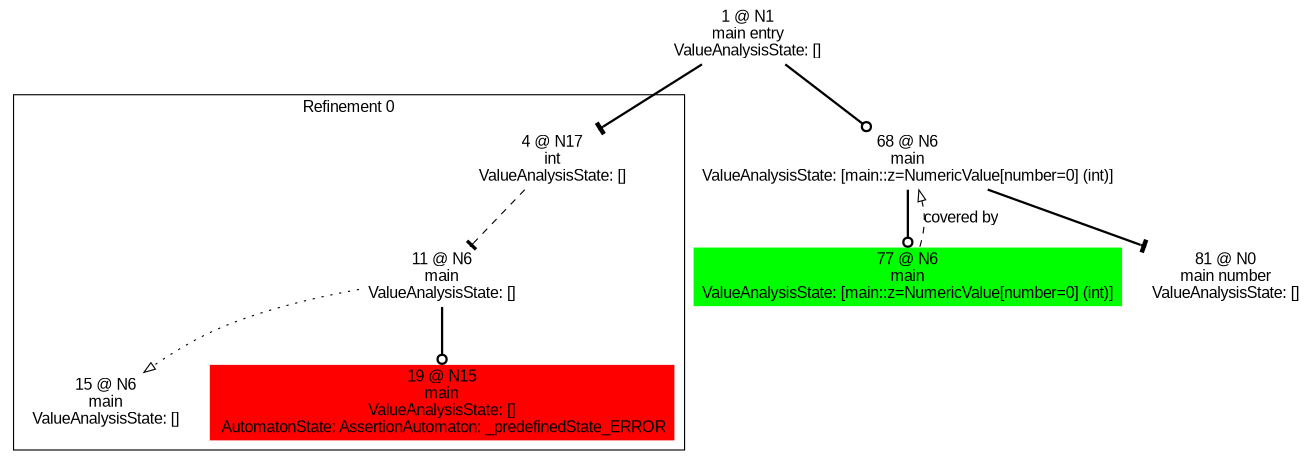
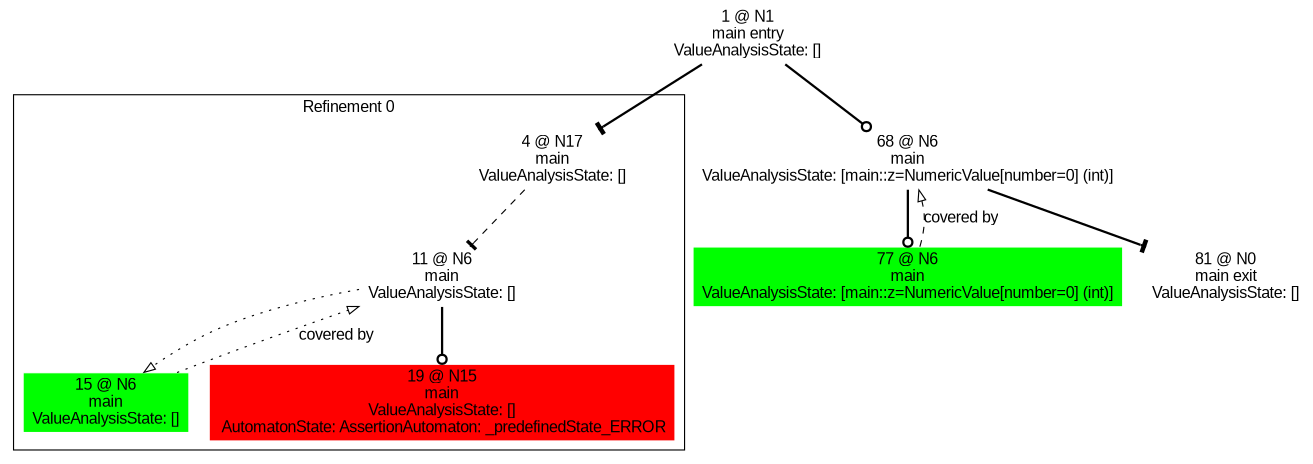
node "4 @ N17 int ValueAnalysisState: []": label "4 @ N17 int ValueAnalysisState: []" -> "4 @ N17 main ValueAnalysisState: []"
node "81 @ N0 main number ValueAnalysisState: []": label "81 @ N0 main number ValueAnalysisState: []" -> "81 @ N0 main exit ValueAnalysisState: []"
edge "15 @ N6 main ValueAnalysisState: []" -> "11 @ N6 main ValueAnalysisState: []": added, label "covered by"
node "15 @ N6 main ValueAnalysisState: []": fillcolor white -> green
